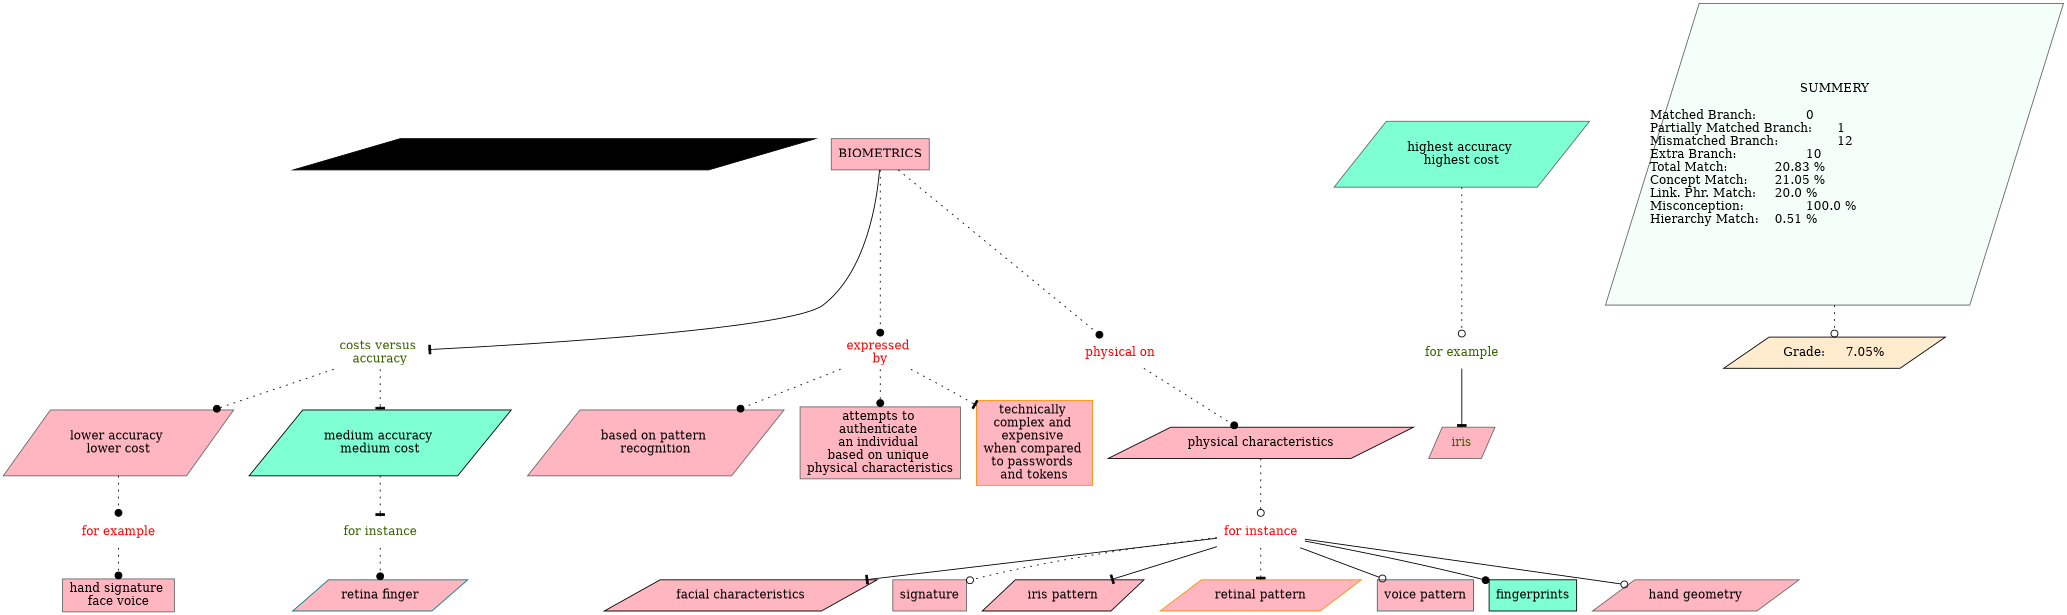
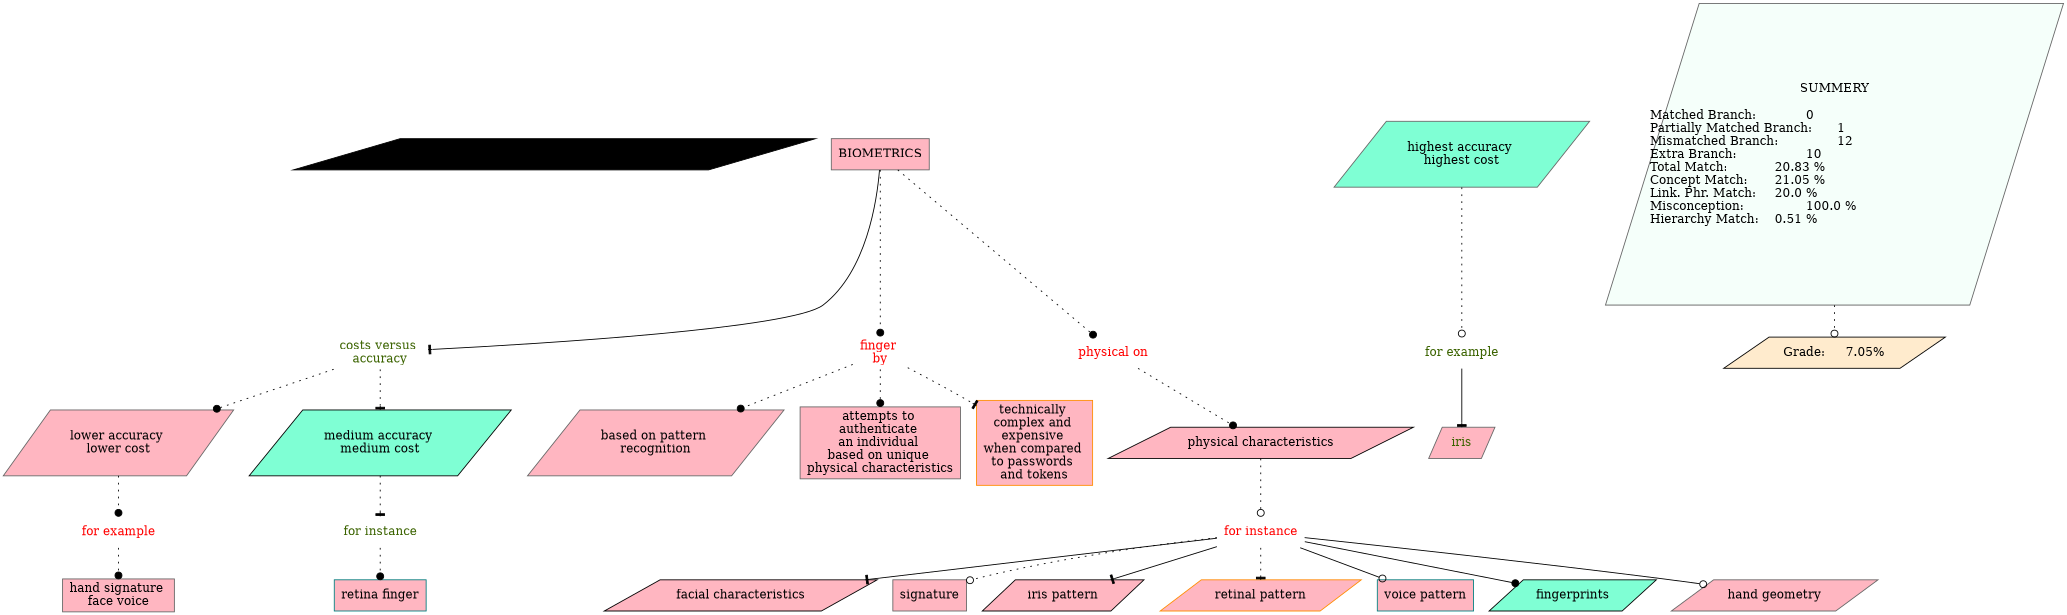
node "expressed by": label "expressed by" -> "finger by"
node "retina finger": shape parallelogram -> box
node "fingerprints": shape box -> parallelogram
